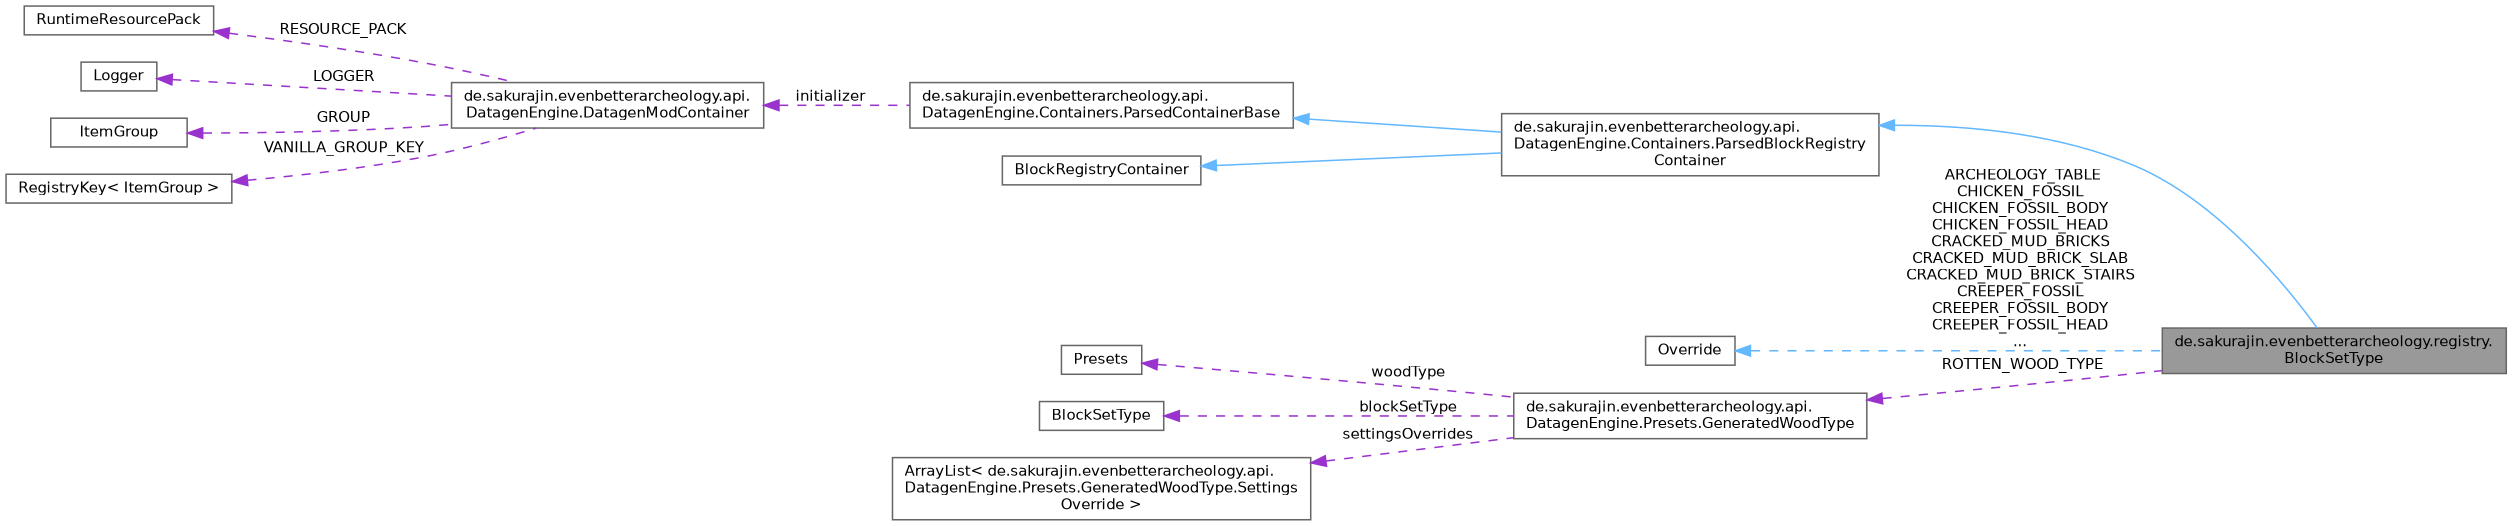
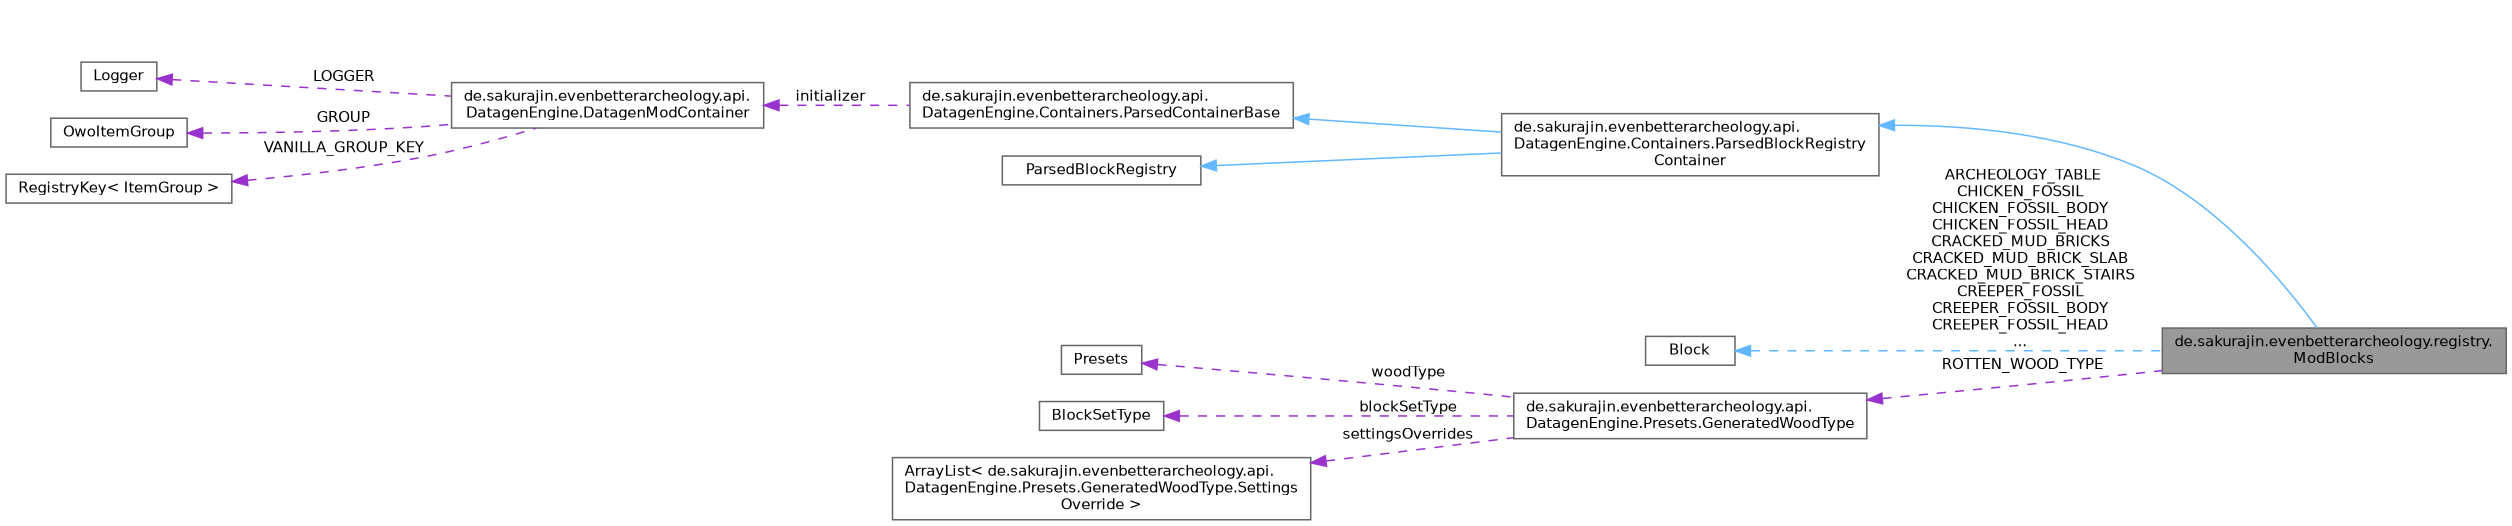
node "RuntimeResourcePack": removed
node "ItemGroup": label "ItemGroup" -> "OwoItemGroup"
node "BlockRegistryContainer": label "BlockRegistryContainer" -> "ParsedBlockRegistry"
node "Override": label "Override" -> "Block"
node "de.sakurajin.evenbetterarcheology.registry. BlockSetType": label "de.sakurajin.evenbetterarcheology.registry. BlockSetType" -> "de.sakurajin.evenbetterarcheology.registry. ModBlocks"
